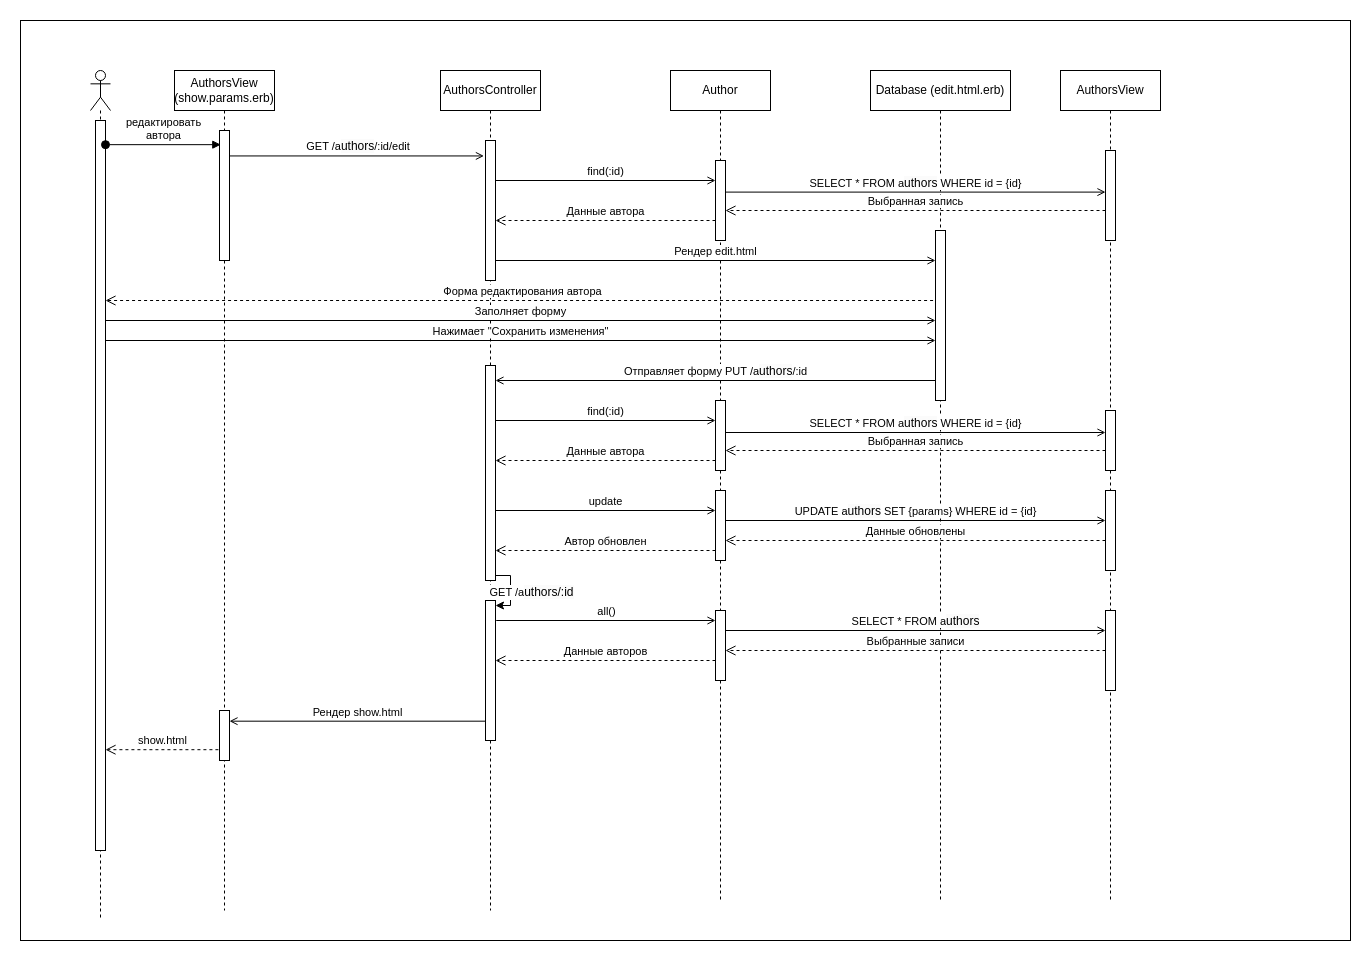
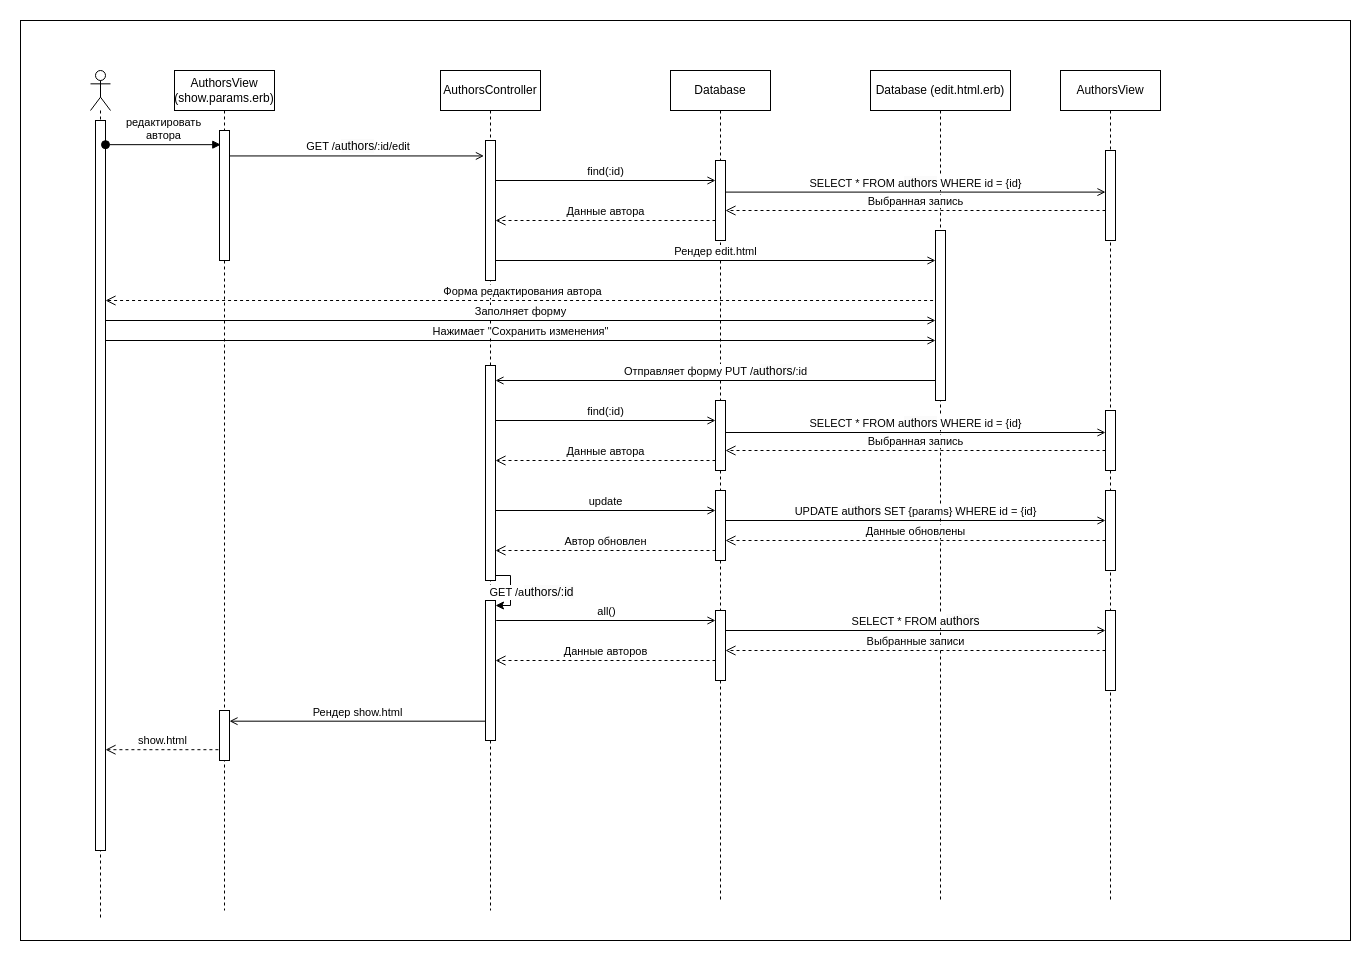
node "Author": label "Author" -> "Database"
